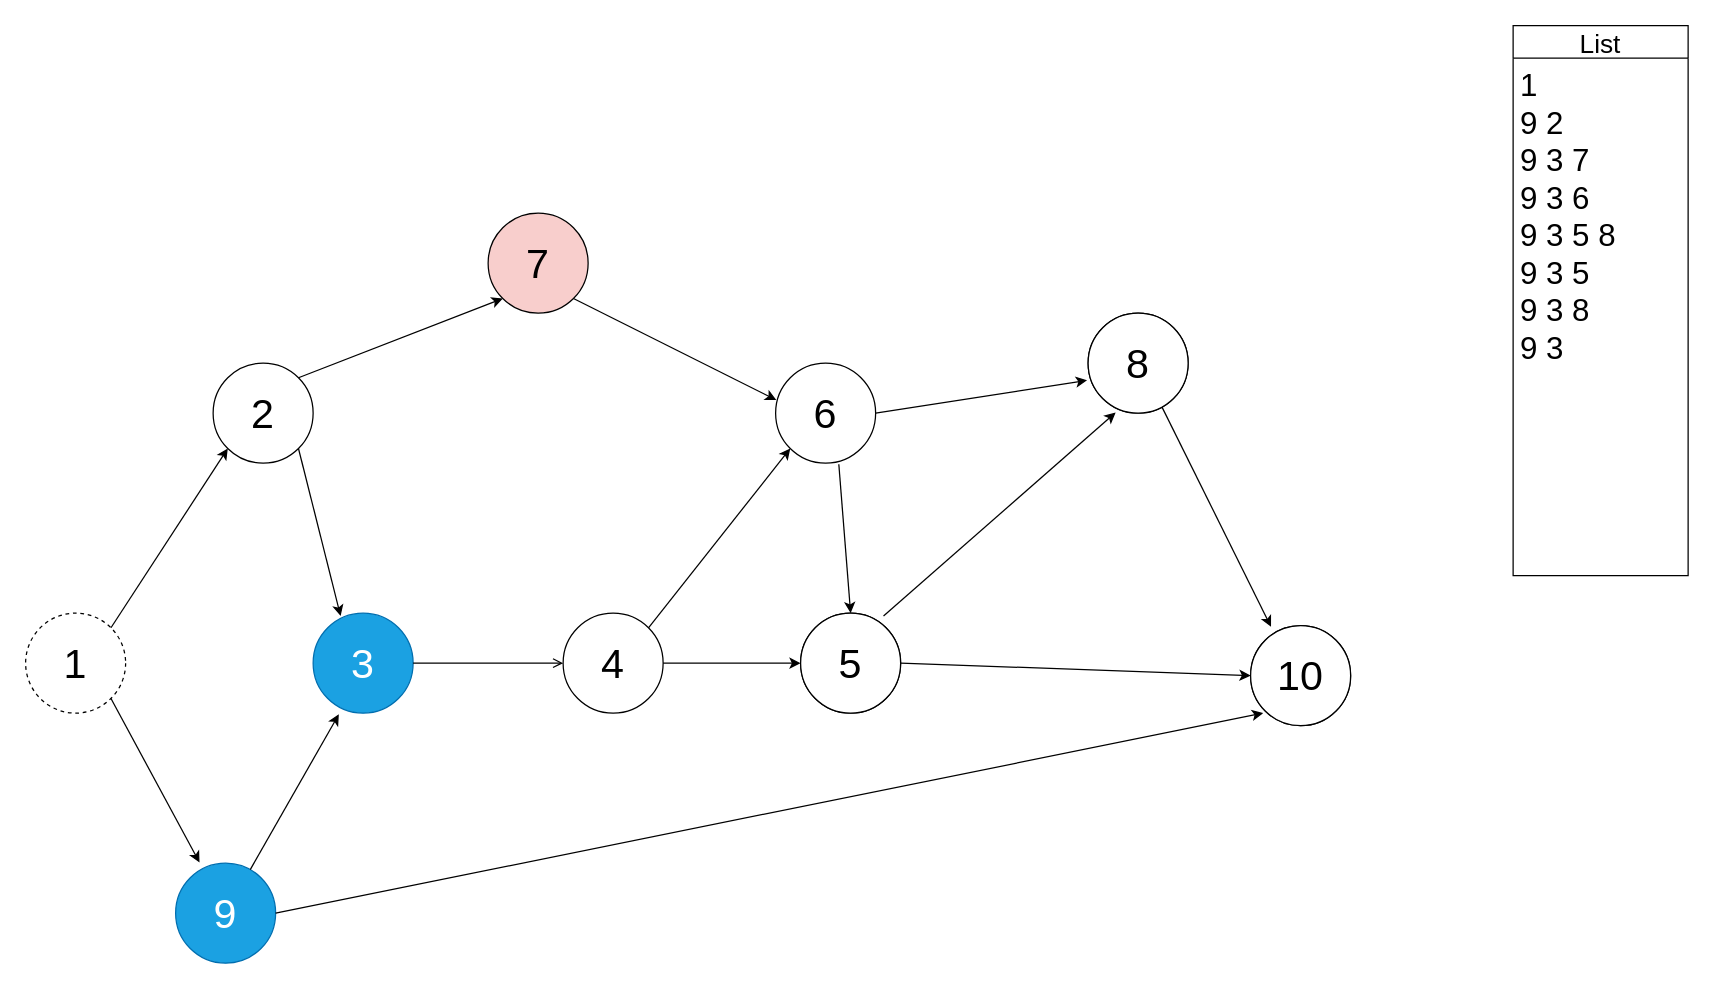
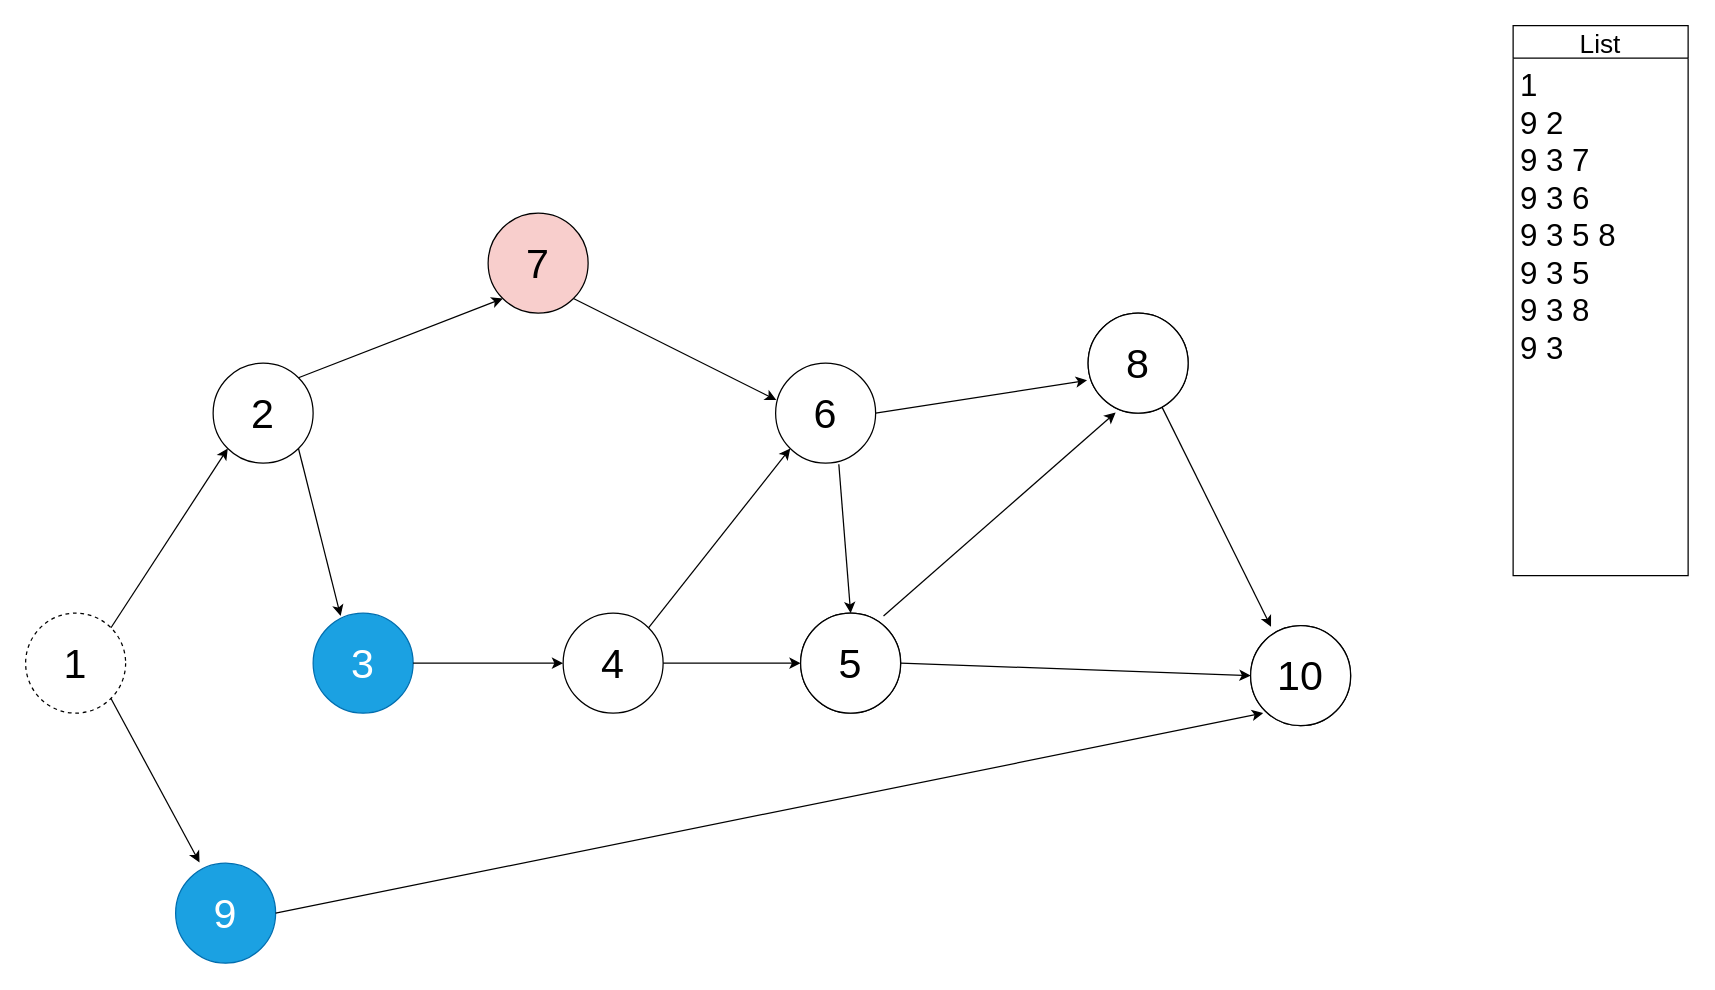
edge "3" -> "4": arrowhead open -> classic
edge "9" -> "3": removed
